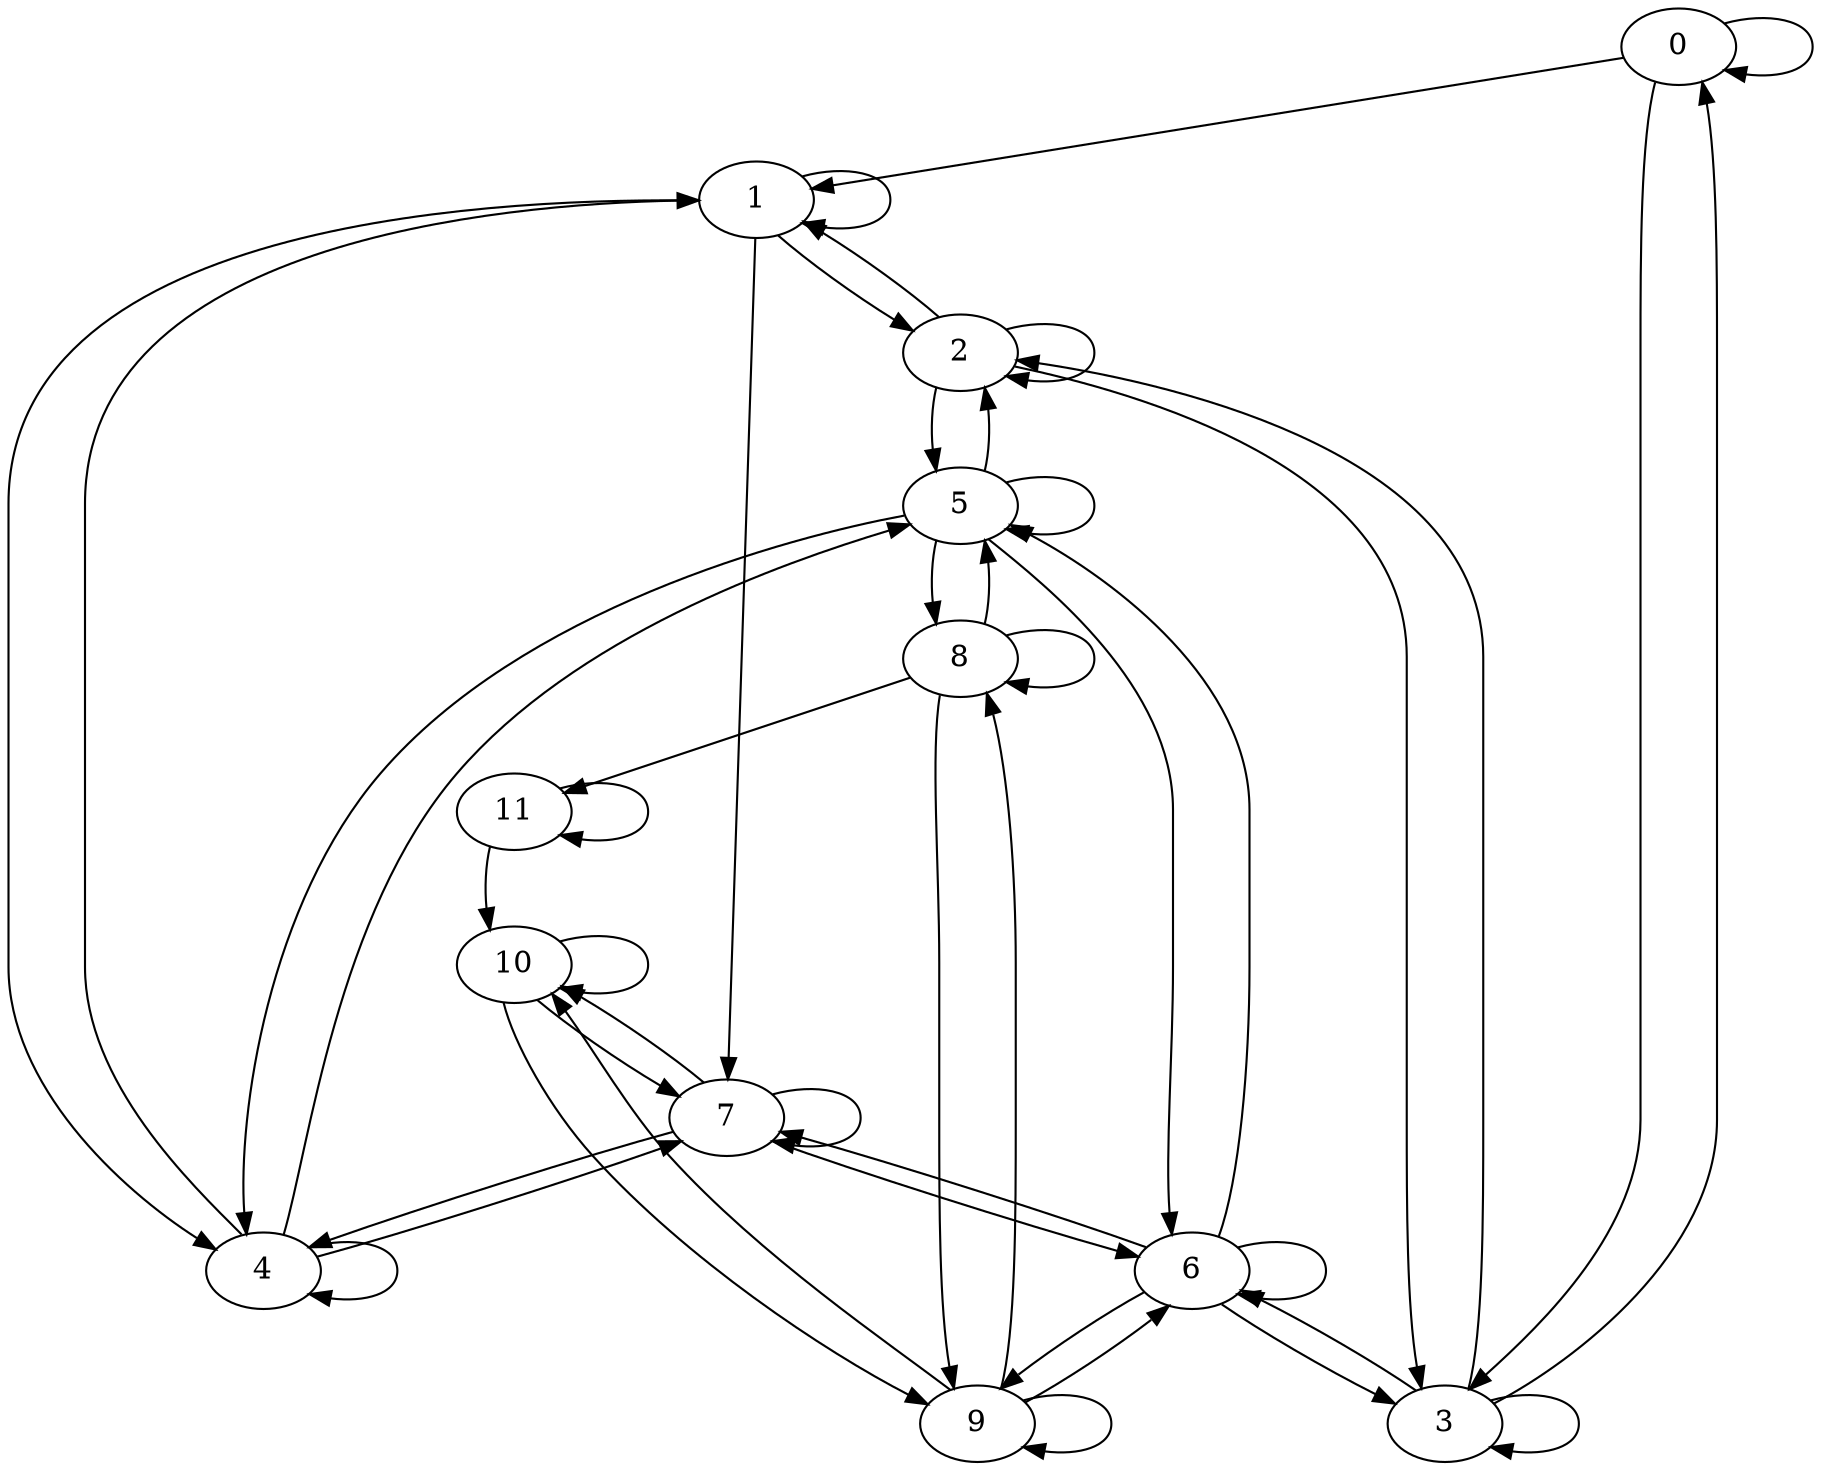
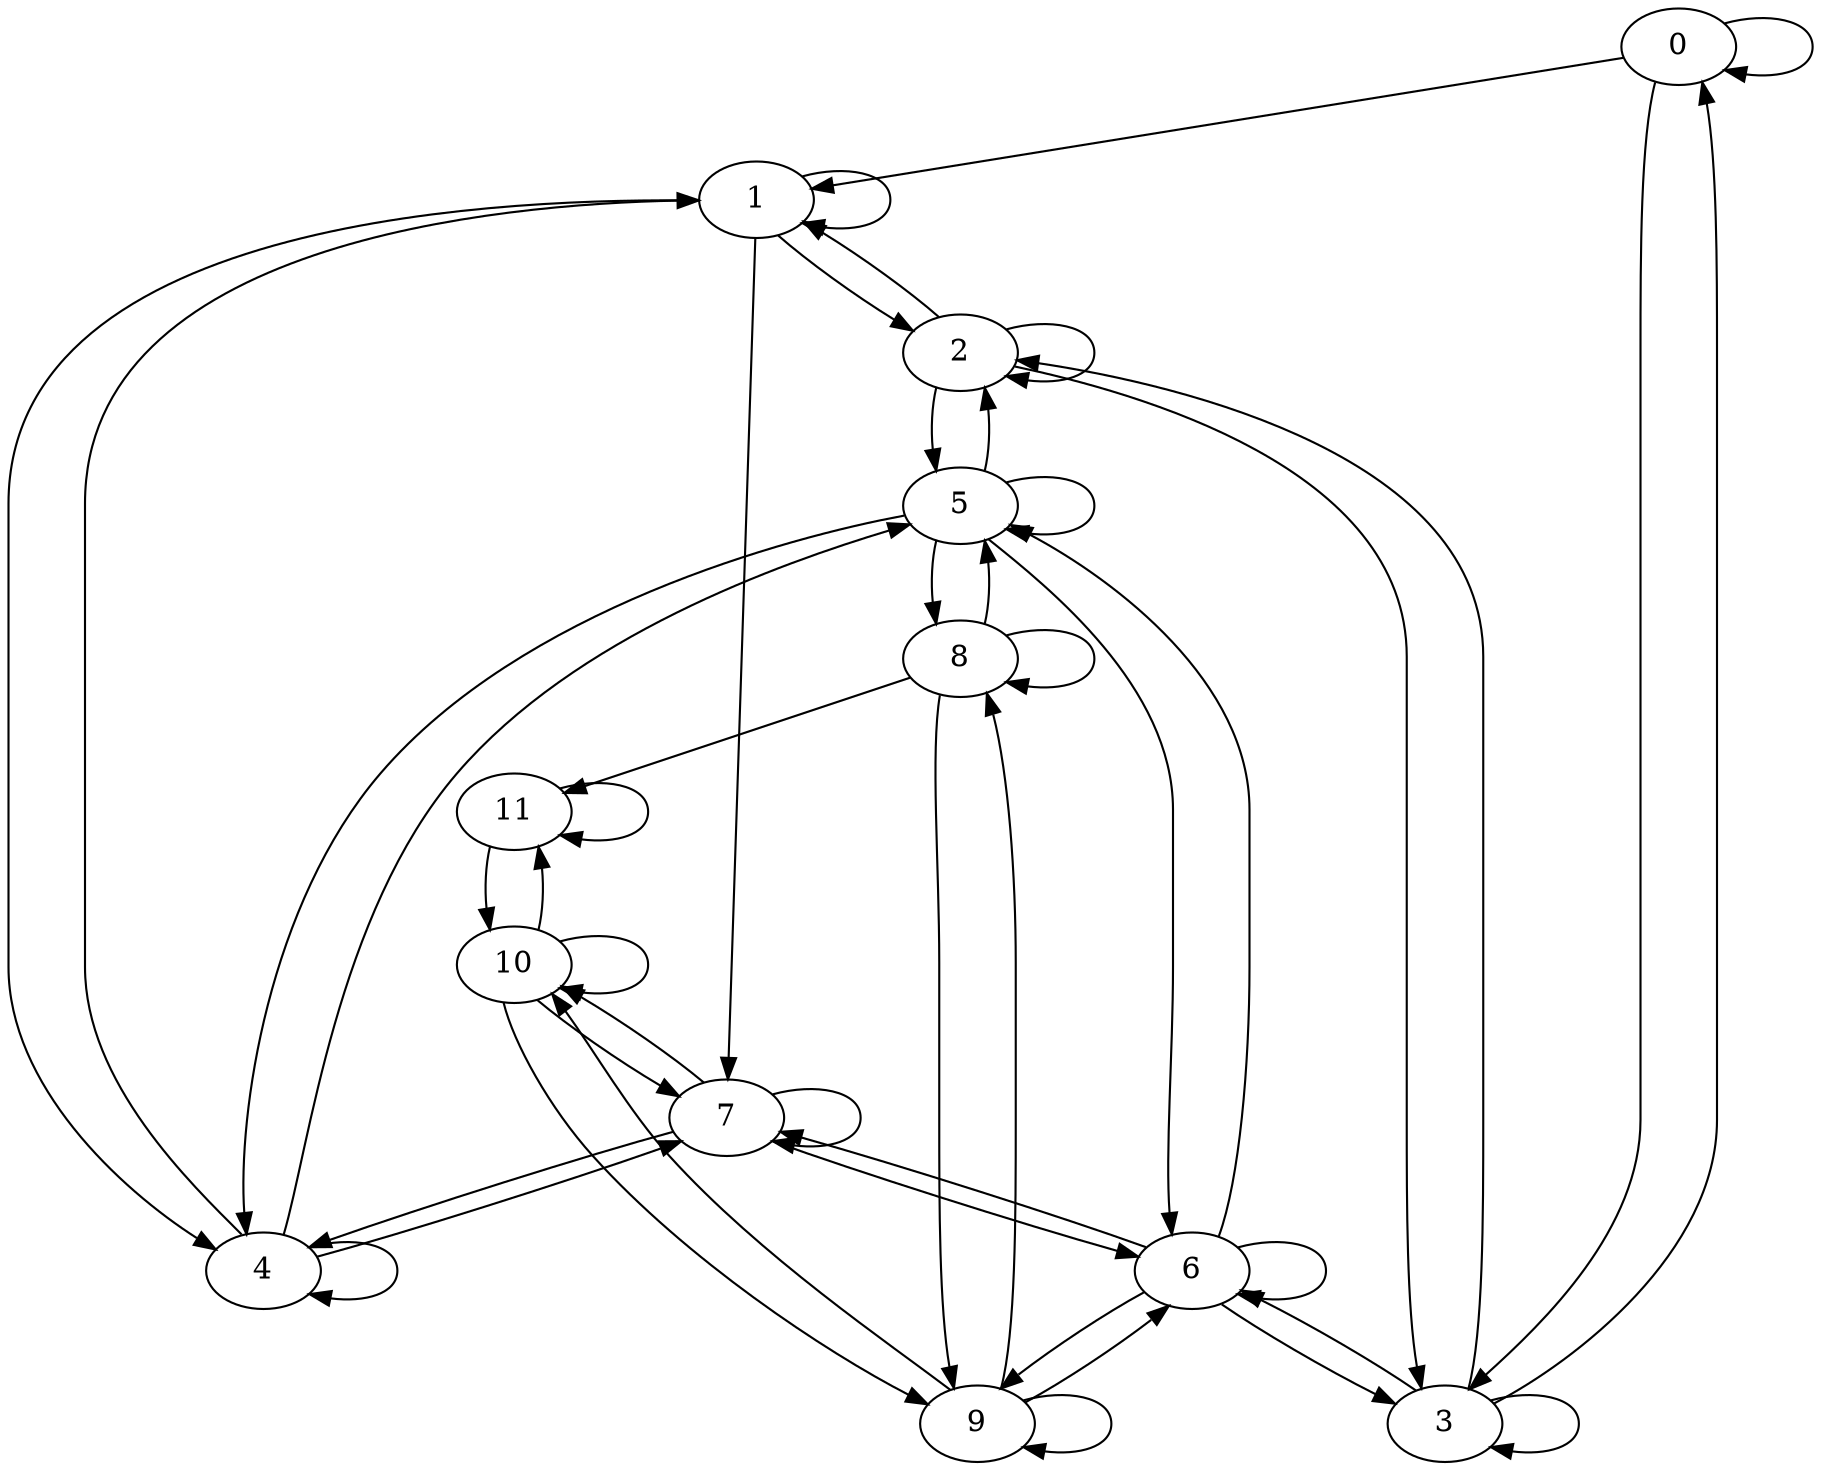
edge "10" -> "11": added
